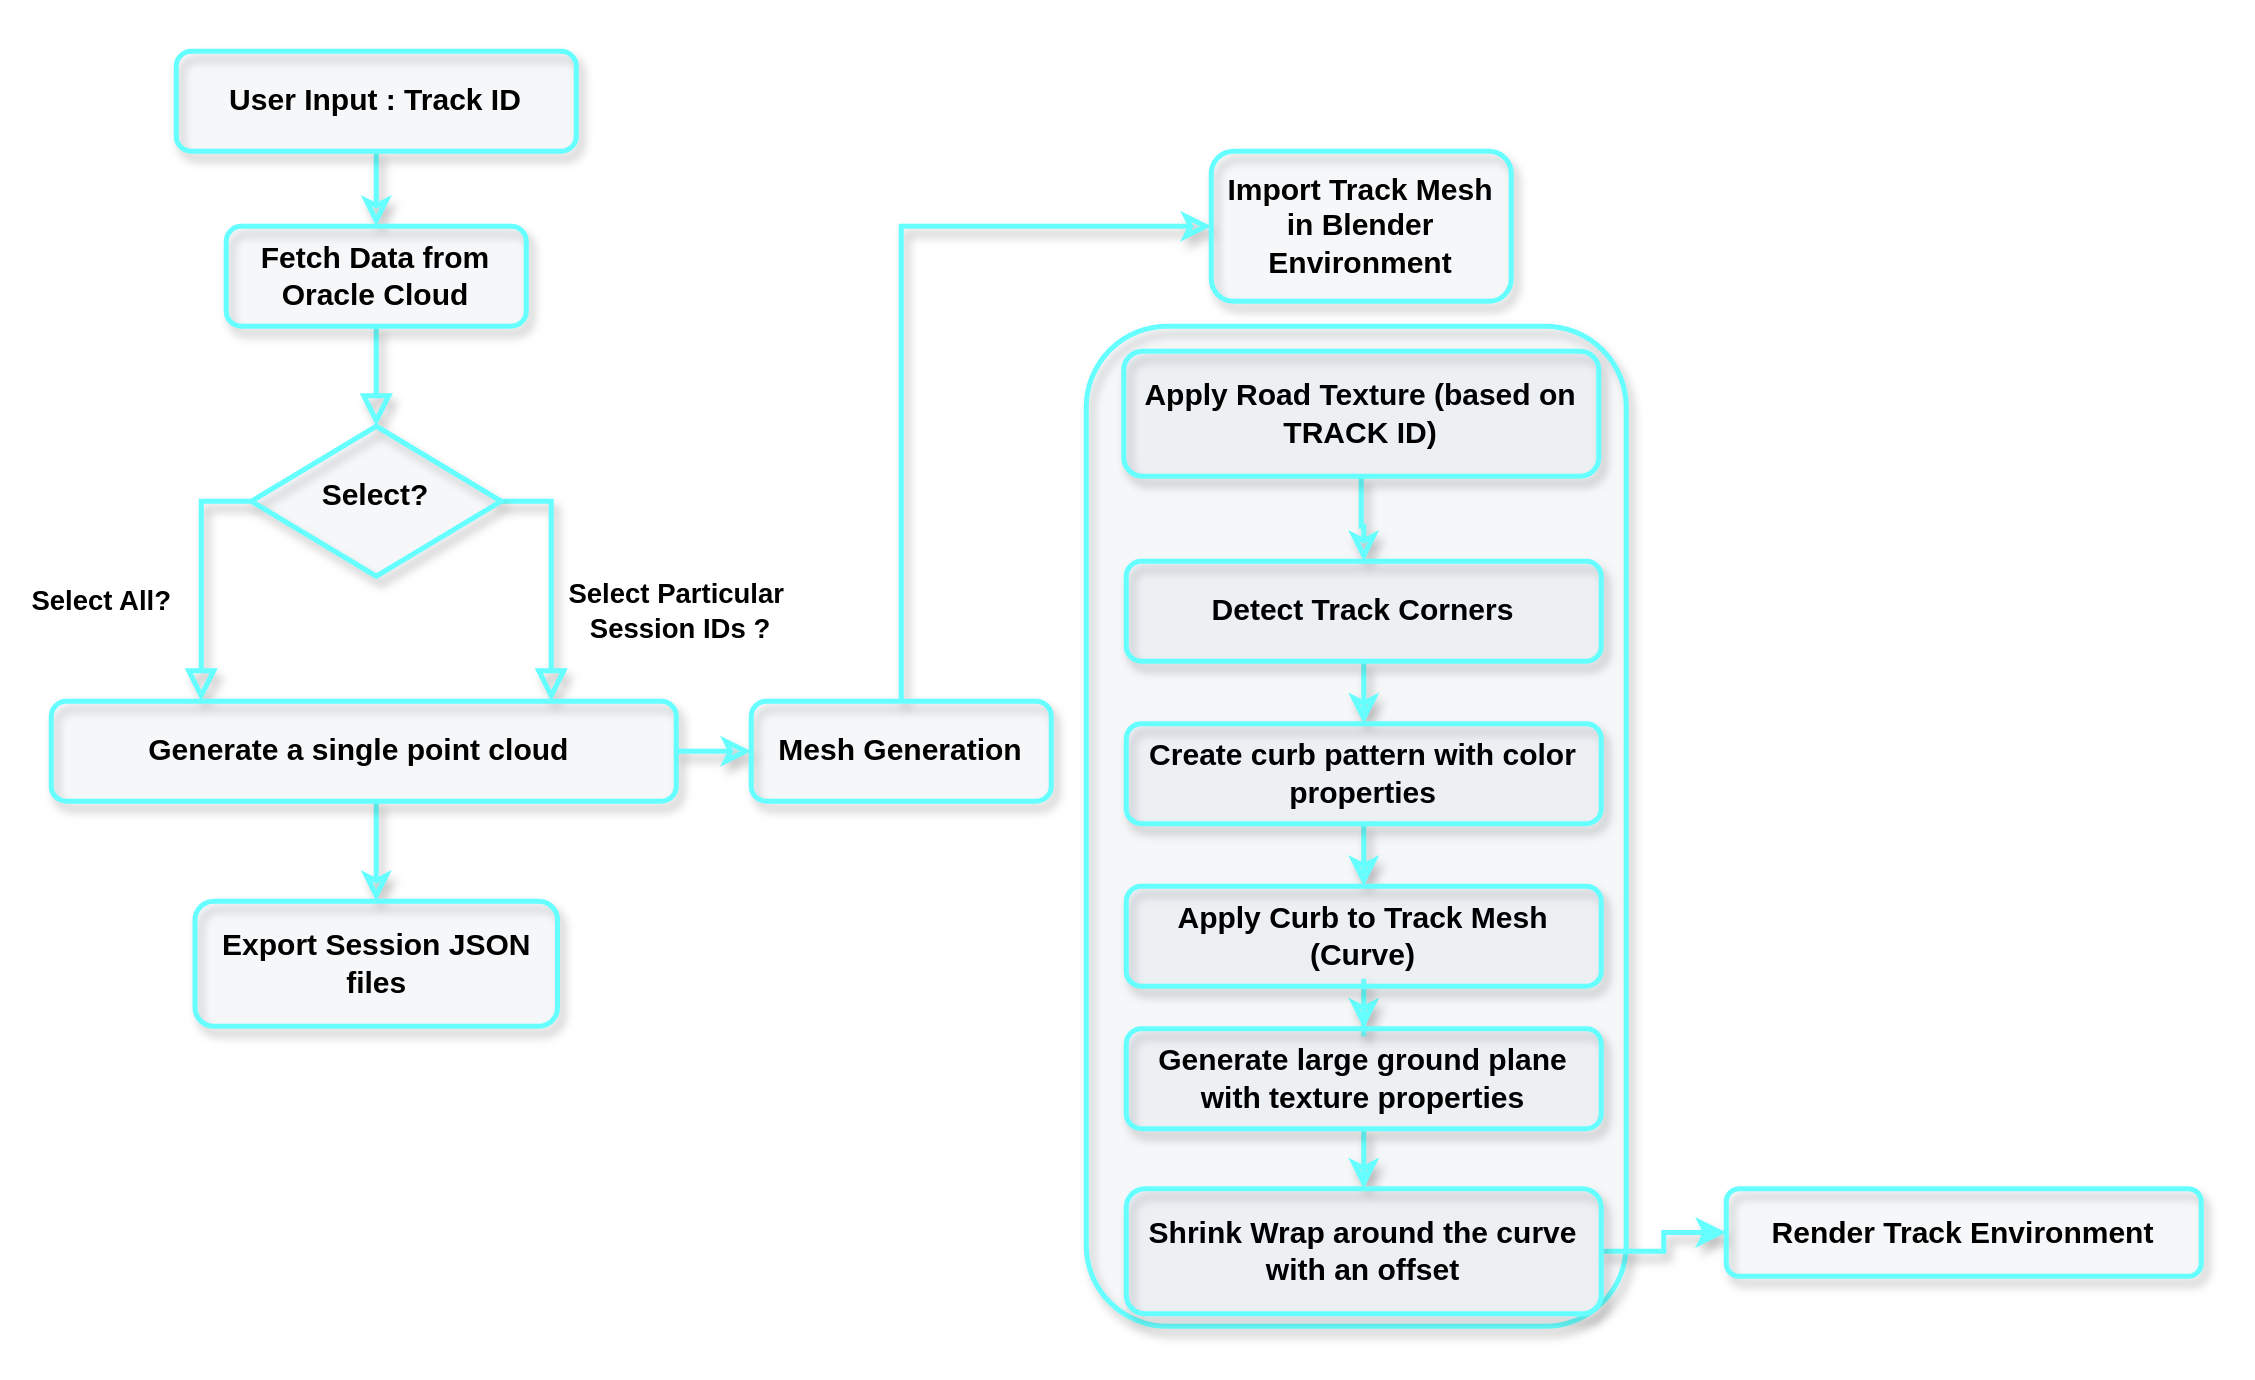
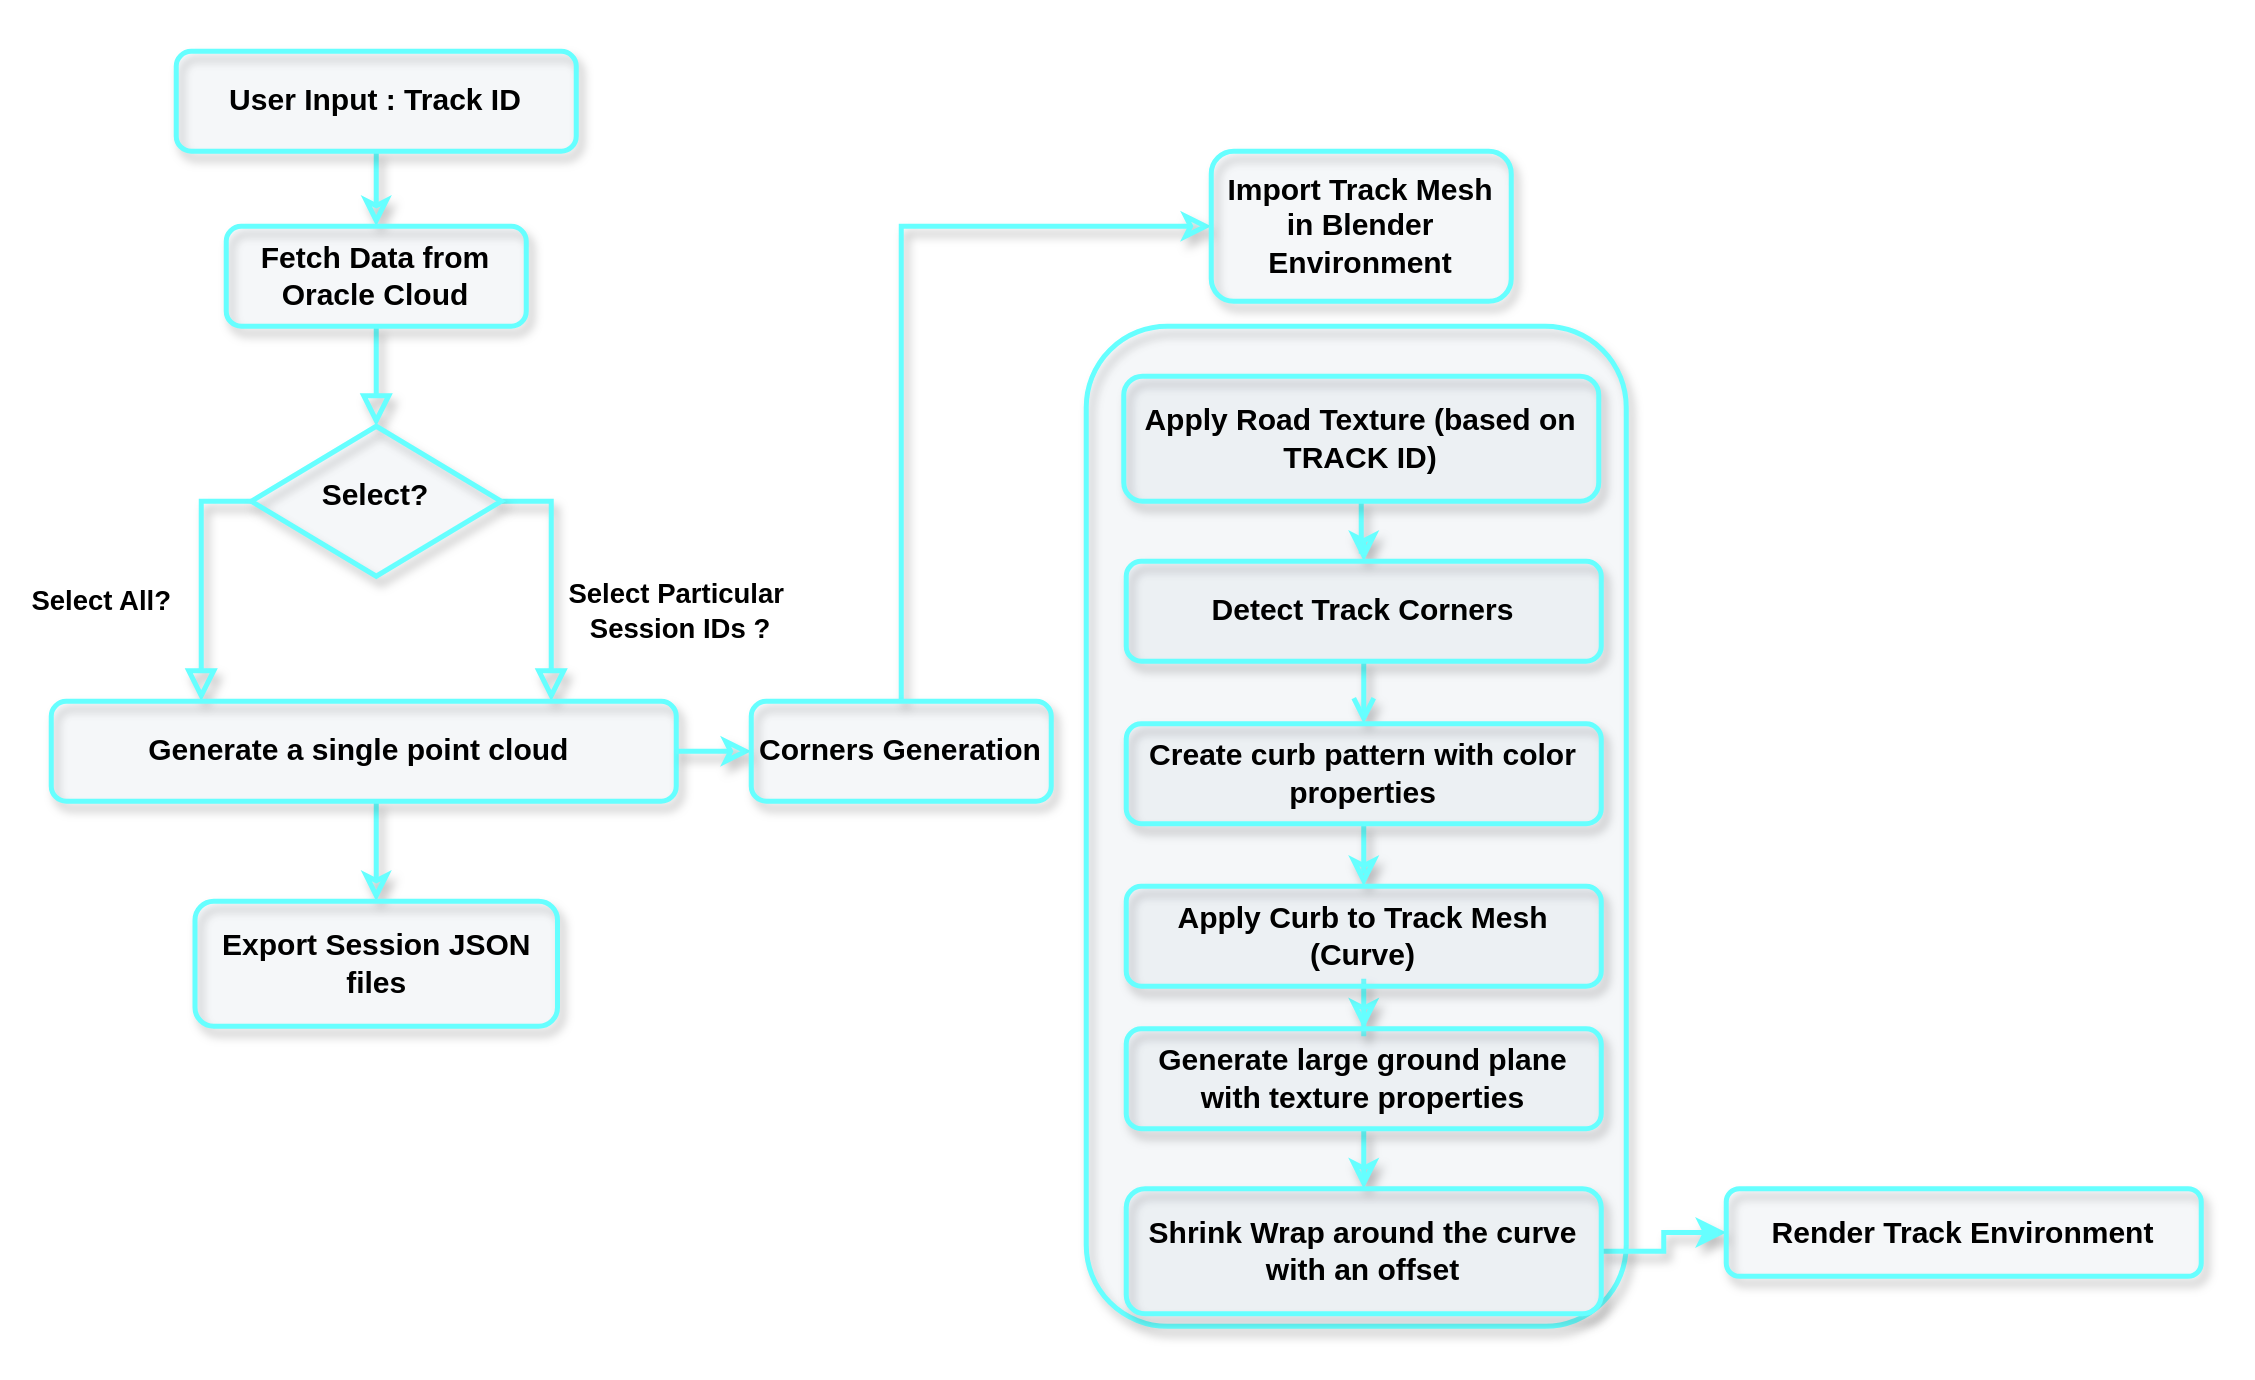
node "Apply Road Texture (based on TRACK ID)": moved (1361, 414) -> (1361, 439)
edge "Detect Track Corners" -> "Create curb pattern with color properties": arrowhead classic -> open
node "Mesh Generation": label "Mesh Generation" -> "Corners Generation"
